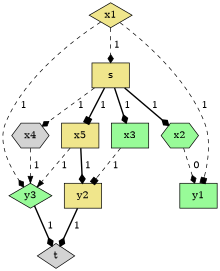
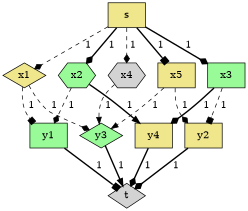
edge "x1" -> "s": reversed
node "y4": added
edge "x5" -> "y2": style bold -> dashed
edge "y1" -> "t": added, label "1"
edge "x2" -> "y1": label " 0" -> " 1"
edge "y3" -> "t": arrowhead diamond -> normal
